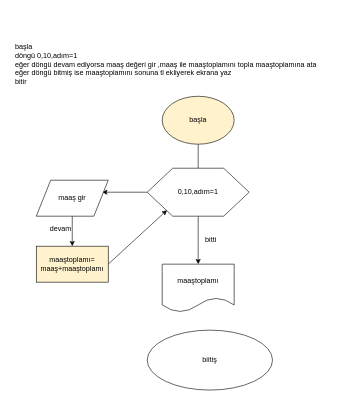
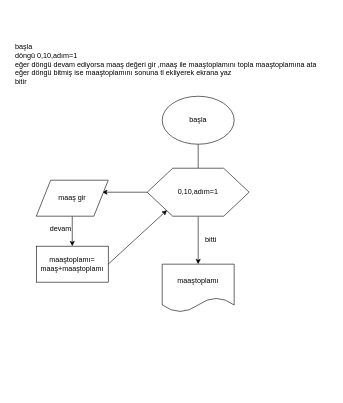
node "başla": fillcolor #fff2cc -> #ffffff
node "maaştoplamı= maaş+maaştoplamı": fillcolor #fff2cc -> #ffffff
node "biitiş": removed
